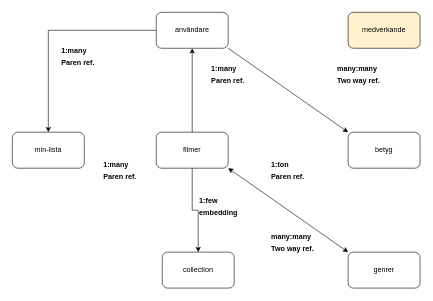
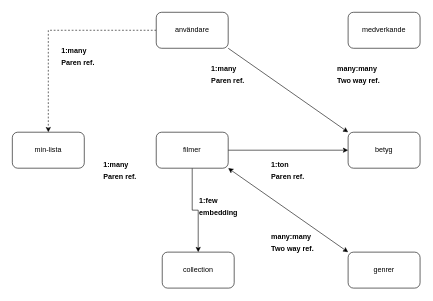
edge "användare" -> "min-lista": style solid -> dashed
node "medverkande": fillcolor #fff2cc -> #ffffff
edge "filmer" -> "användare": now "filmer" -> "betyg"
